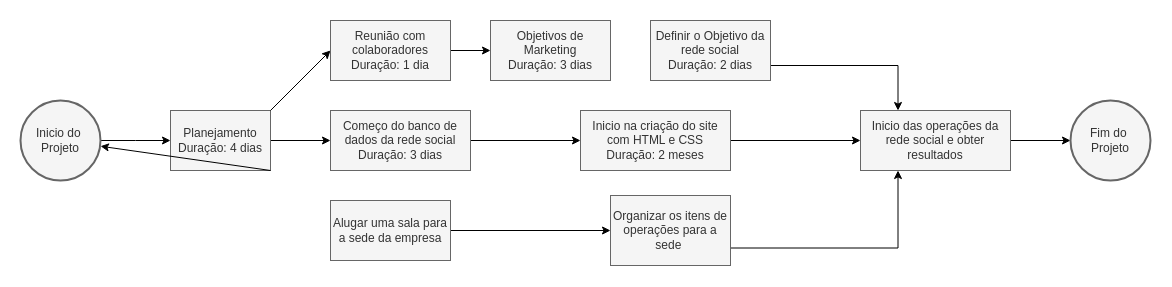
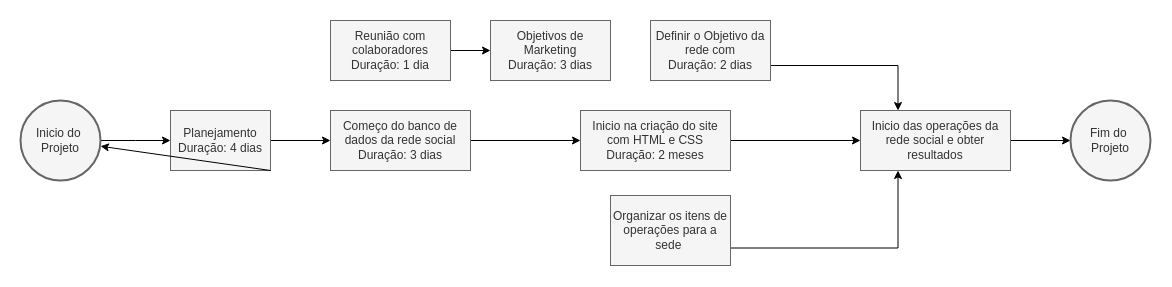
node "Definir o Objetivo da rede social Duração: 2 dias": label "Definir o Objetivo da rede social Duração: 2 dias" -> "Definir o Objetivo da rede com Duração: 2 dias"
edge "Planejamento Duração: 4 dias" -> "Reunião com colaboradores Duração: 1 dia": removed
node "Alugar uma sala para a sede da empresa": removed
edge "Alugar uma sala para a sede da empresa" -> "Organizar os itens de operações para a sede": removed
